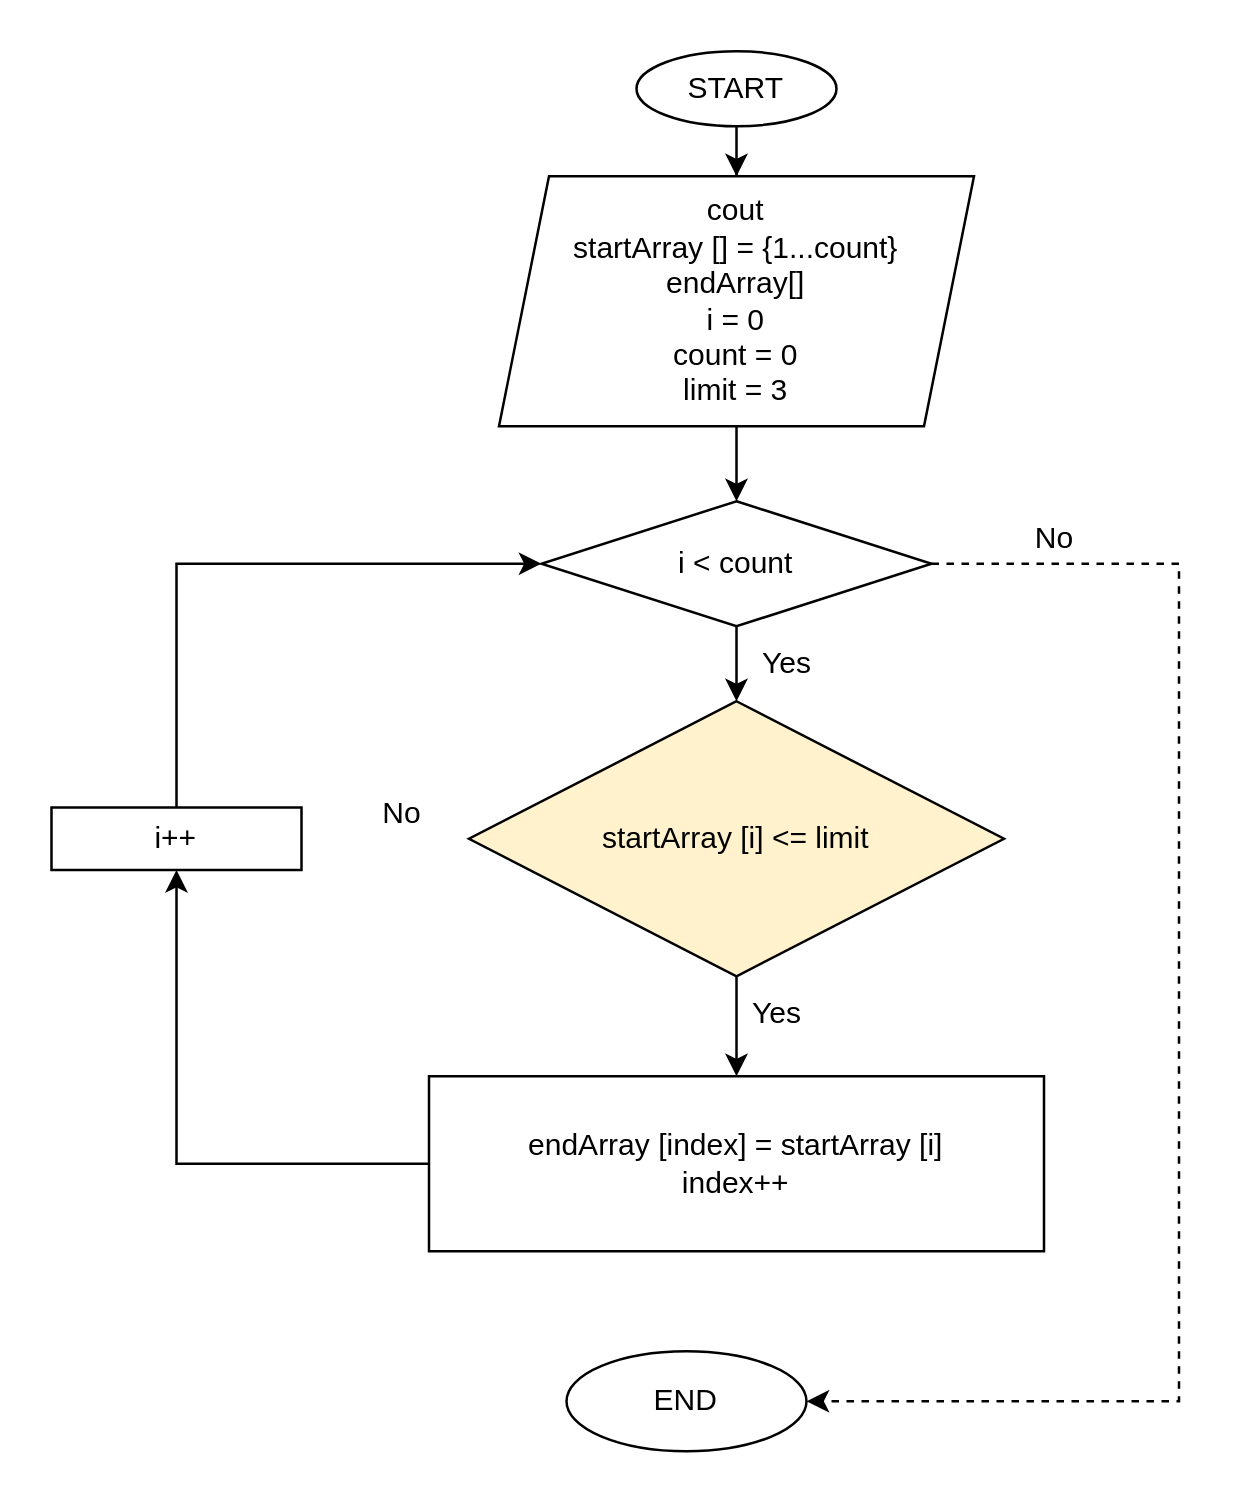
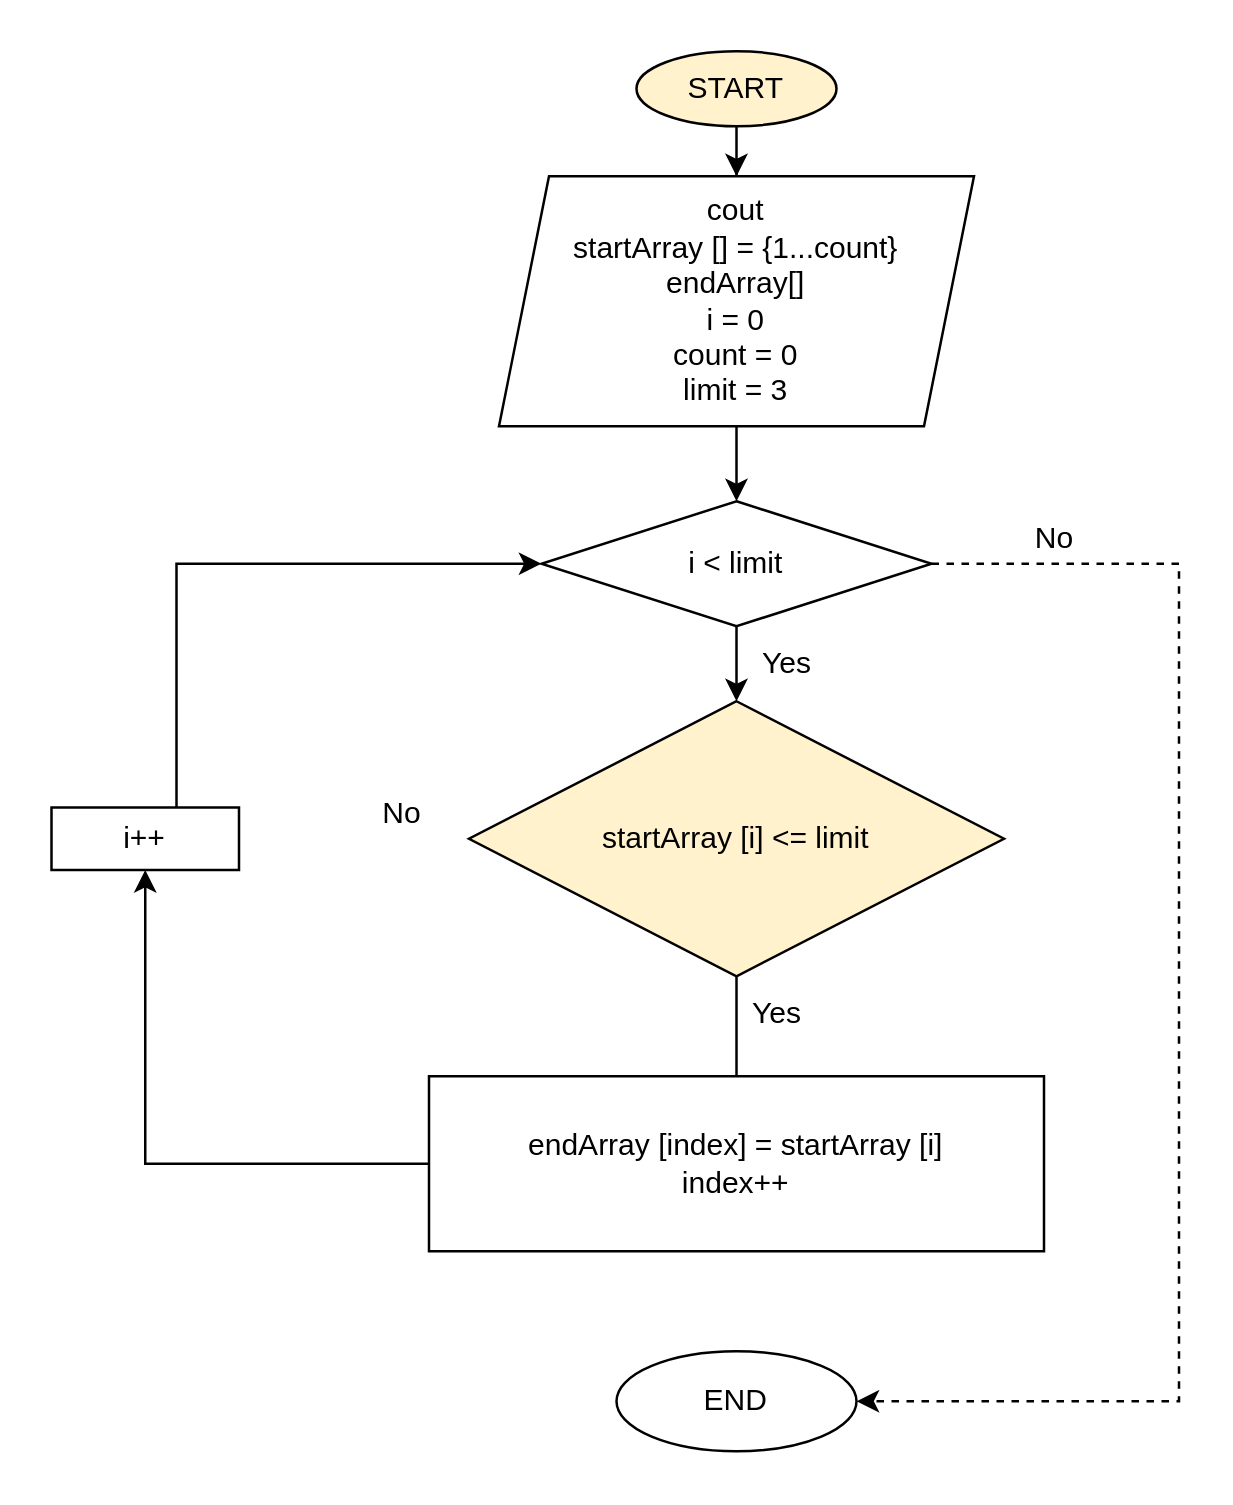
node "START": fillcolor #ffffff -> #fff2cc
node "i < count": label "i < count" -> "i < limit"
node "i++": size 250x63 -> 188x63
edge "startArray [i] <= limit" -> "endArray [index] = startArray [i] index++": arrowhead classic -> none
node "END": moved (686, 1401) -> (736, 1401)
